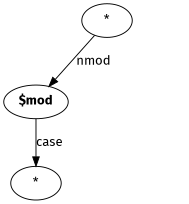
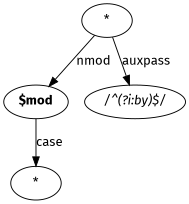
node "/^(?i:by)$/": added
